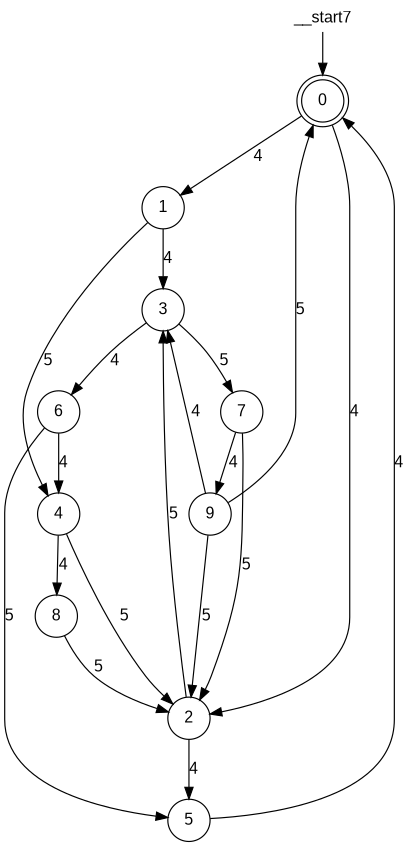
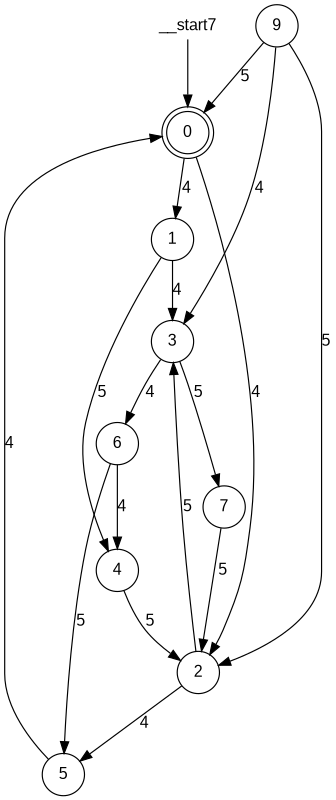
edge "7" -> "9": removed, label "4"
node "8": removed
